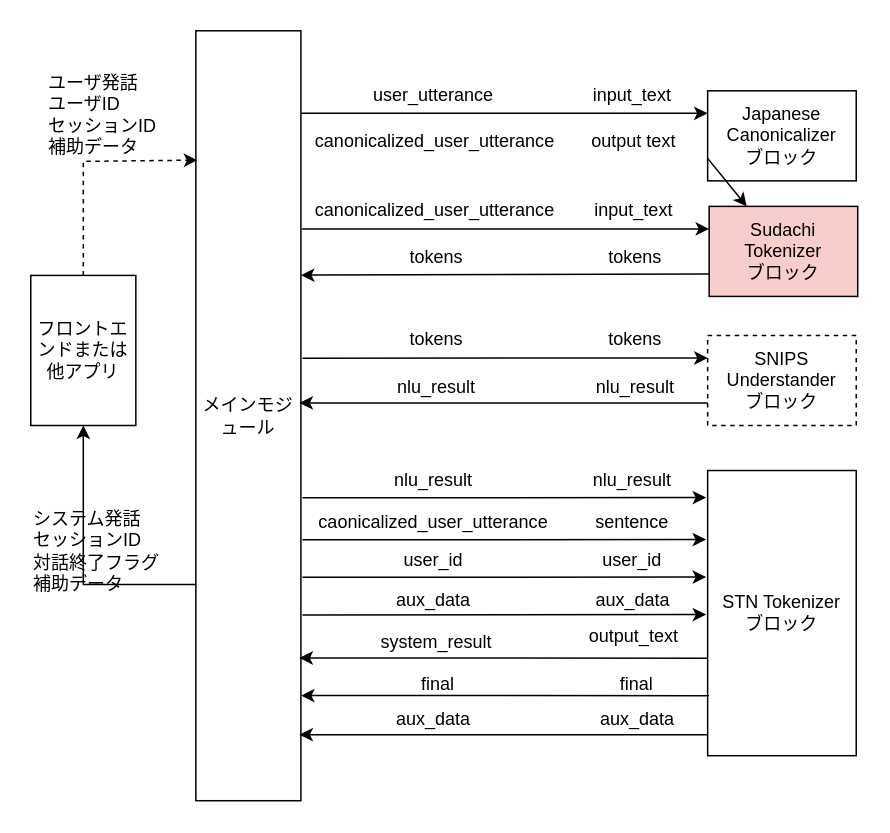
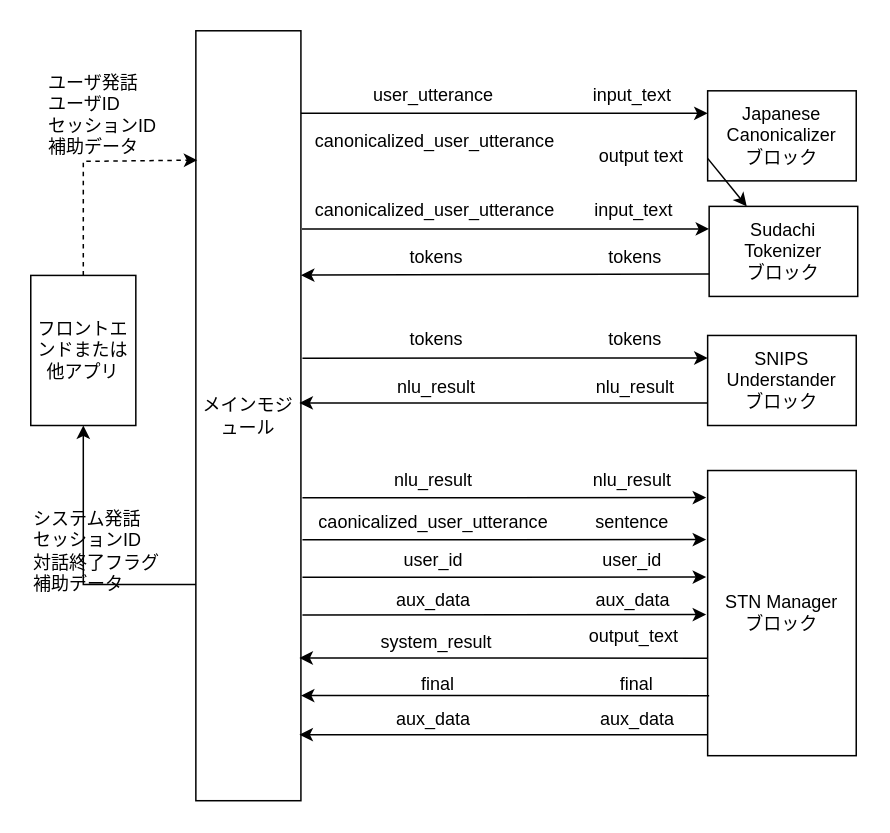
node "output text": moved (634, 141) -> (641, 156)
node "Sudachi Tokenizer ブロック": fillcolor #f8cecc -> #ffffff
node "SNIPS Understander ブロック": style dashed -> solid
node "STN Tokenizer ブロック": label "STN Tokenizer ブロック" -> "STN Manager ブロック"
